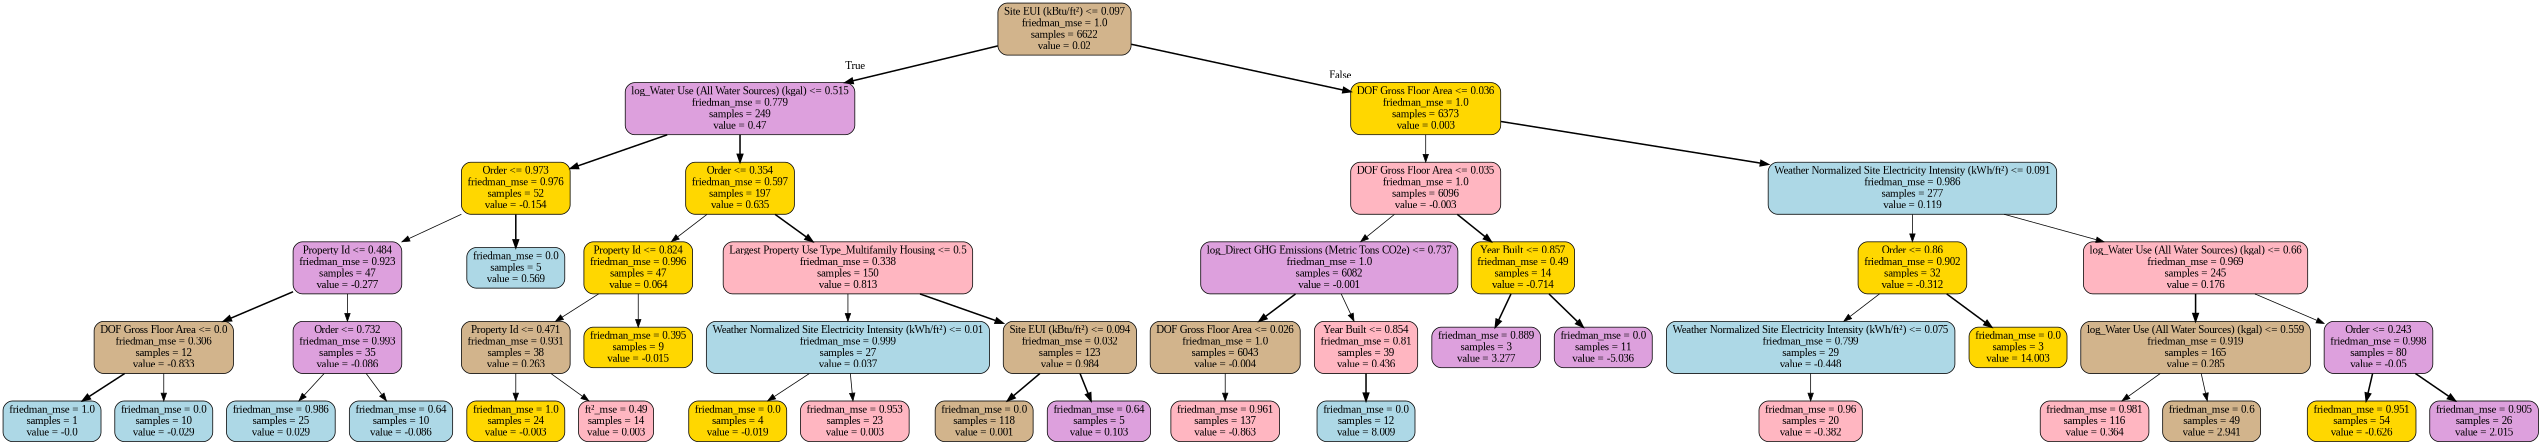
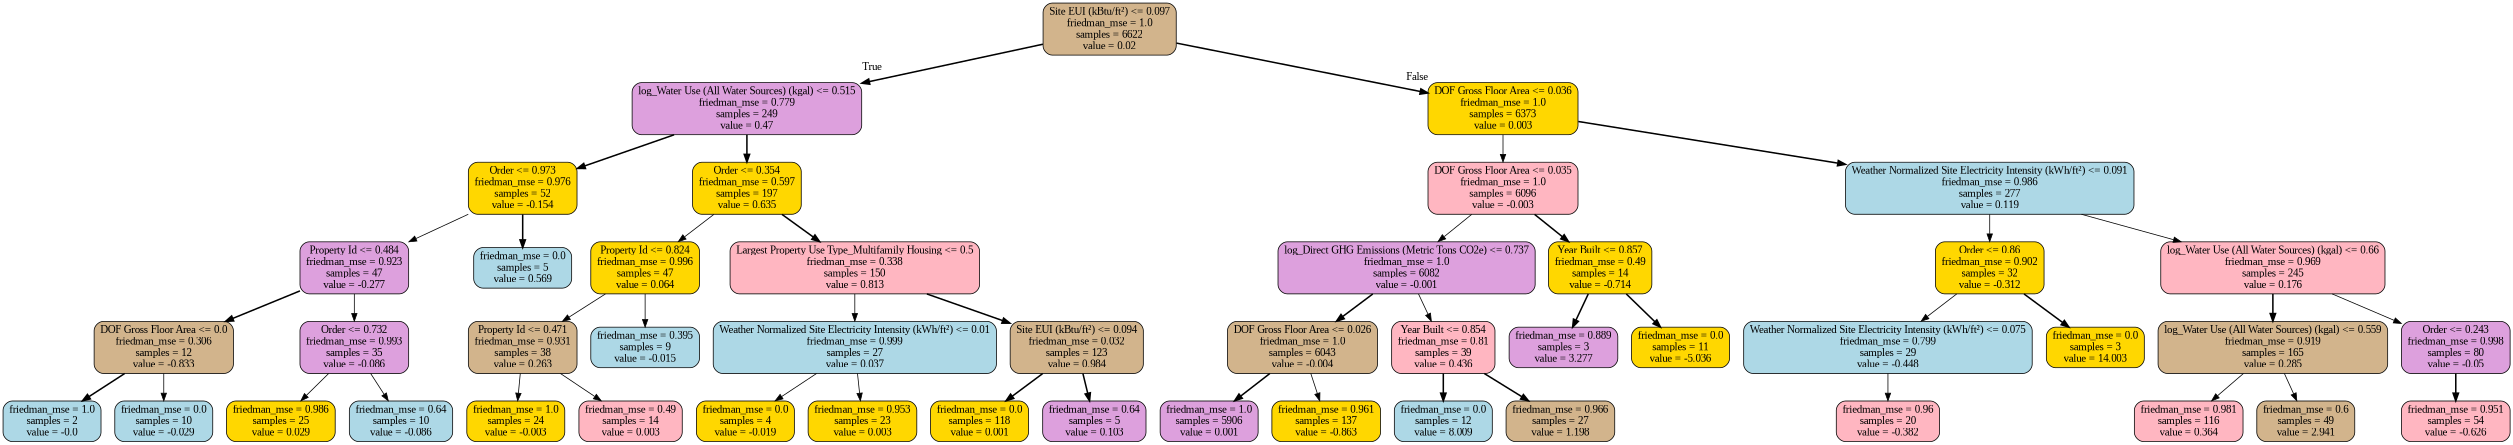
node "friedman_mse = 0.395 samples = 9 value = -0.015": fillcolor gold -> lightblue
node "friedman_mse = 0.0 samples = 11 value = -5.036": fillcolor plum -> gold
node "friedman_mse = 1.0 samples = 1 value = -0.0": label "friedman_mse = 1.0 samples = 1 value = -0.0" -> "friedman_mse = 1.0 samples = 2 value = -0.0"
node "friedman_mse = 0.986 samples = 25 value = 0.029": fillcolor lightblue -> gold
node "ft²_mse = 0.49 samples = 14 value = 0.003": label "ft²_mse = 0.49 samples = 14 value = 0.003" -> "friedman_mse = 0.49 samples = 14 value = 0.003"
node "friedman_mse = 0.953 samples = 23 value = 0.003": fillcolor lightpink -> gold
node "friedman_mse = 0.0 samples = 118 value = 0.001": fillcolor tan -> gold
node "friedman_mse = 1.0 samples = 5906 value = 0.001": added
node "friedman_mse = 0.961 samples = 137 value = -0.863": fillcolor lightpink -> gold
node "friedman_mse = 0.966 samples = 27 value = 1.198": added
node "friedman_mse = 0.951 samples = 54 value = -0.626": fillcolor gold -> lightpink
node "friedman_mse = 0.905 samples = 26 value = 2.015": removed
